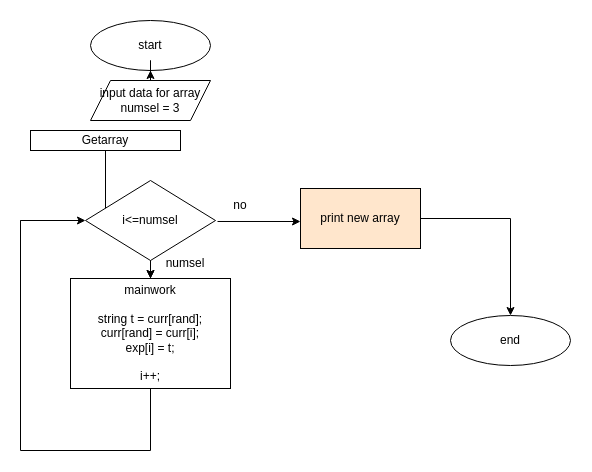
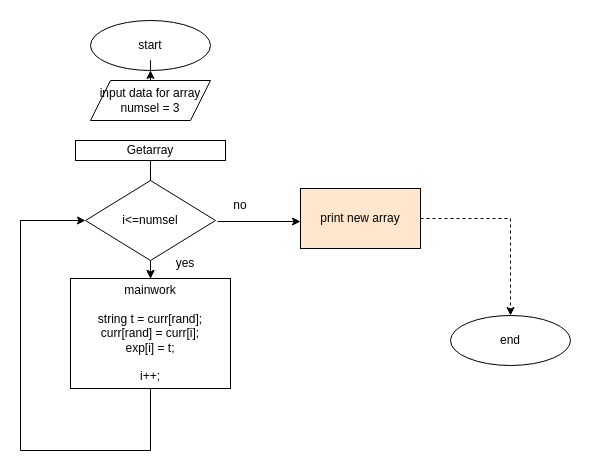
node "Getarray": moved (106, 141) -> (151, 151)
edge "print new array" -> "end": style solid -> dashed
node "numsel": label "numsel" -> "yes"
